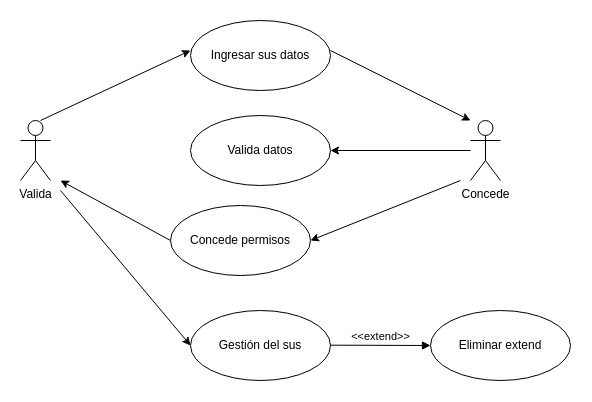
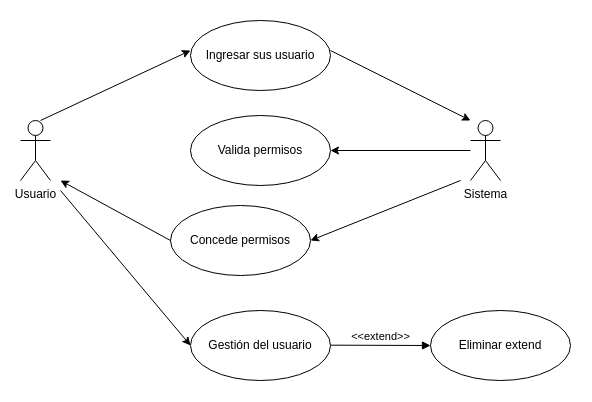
node "Ingresar sus datos": label "Ingresar sus datos" -> "Ingresar sus usuario"
node "Valida datos": label "Valida datos" -> "Valida permisos"
node "Valida": label "Valida" -> "Usuario"
node "Concede": label "Concede" -> "Sistema"
node "Gestión del sus": label "Gestión del sus" -> "Gestión del usuario"
